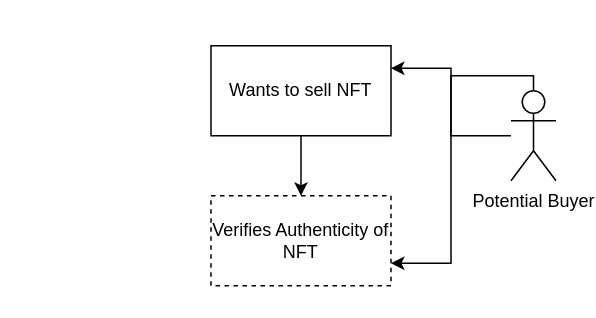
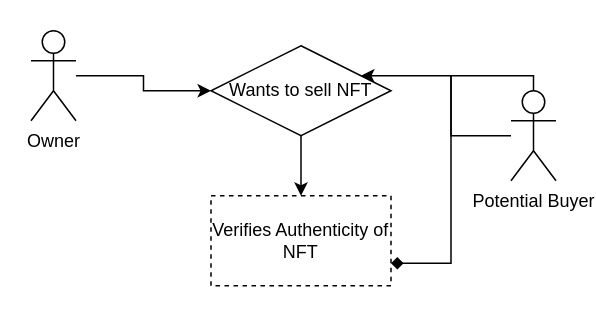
node "Owner": added
edge "Owner" -> "Wants to sell NFT": added
node "Wants to sell NFT": shape rectangle -> diamond
edge "Potential Buyer" -> "Verifies Authenticity of NFT": arrowhead classic -> diamond
